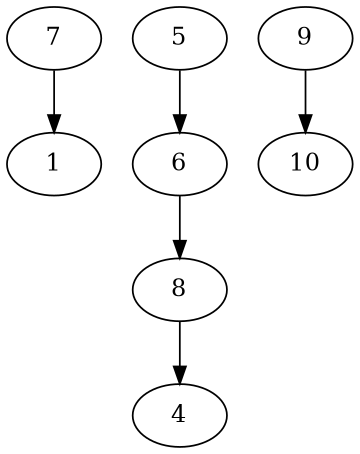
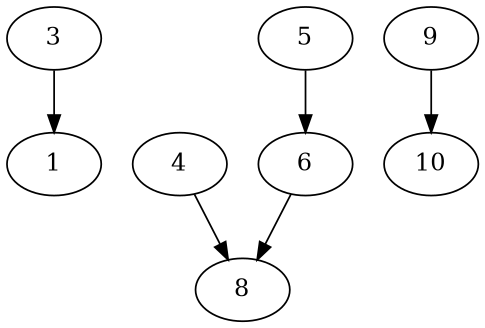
node "7": label "7" -> "3"
edge "8" -> "4": reversed
